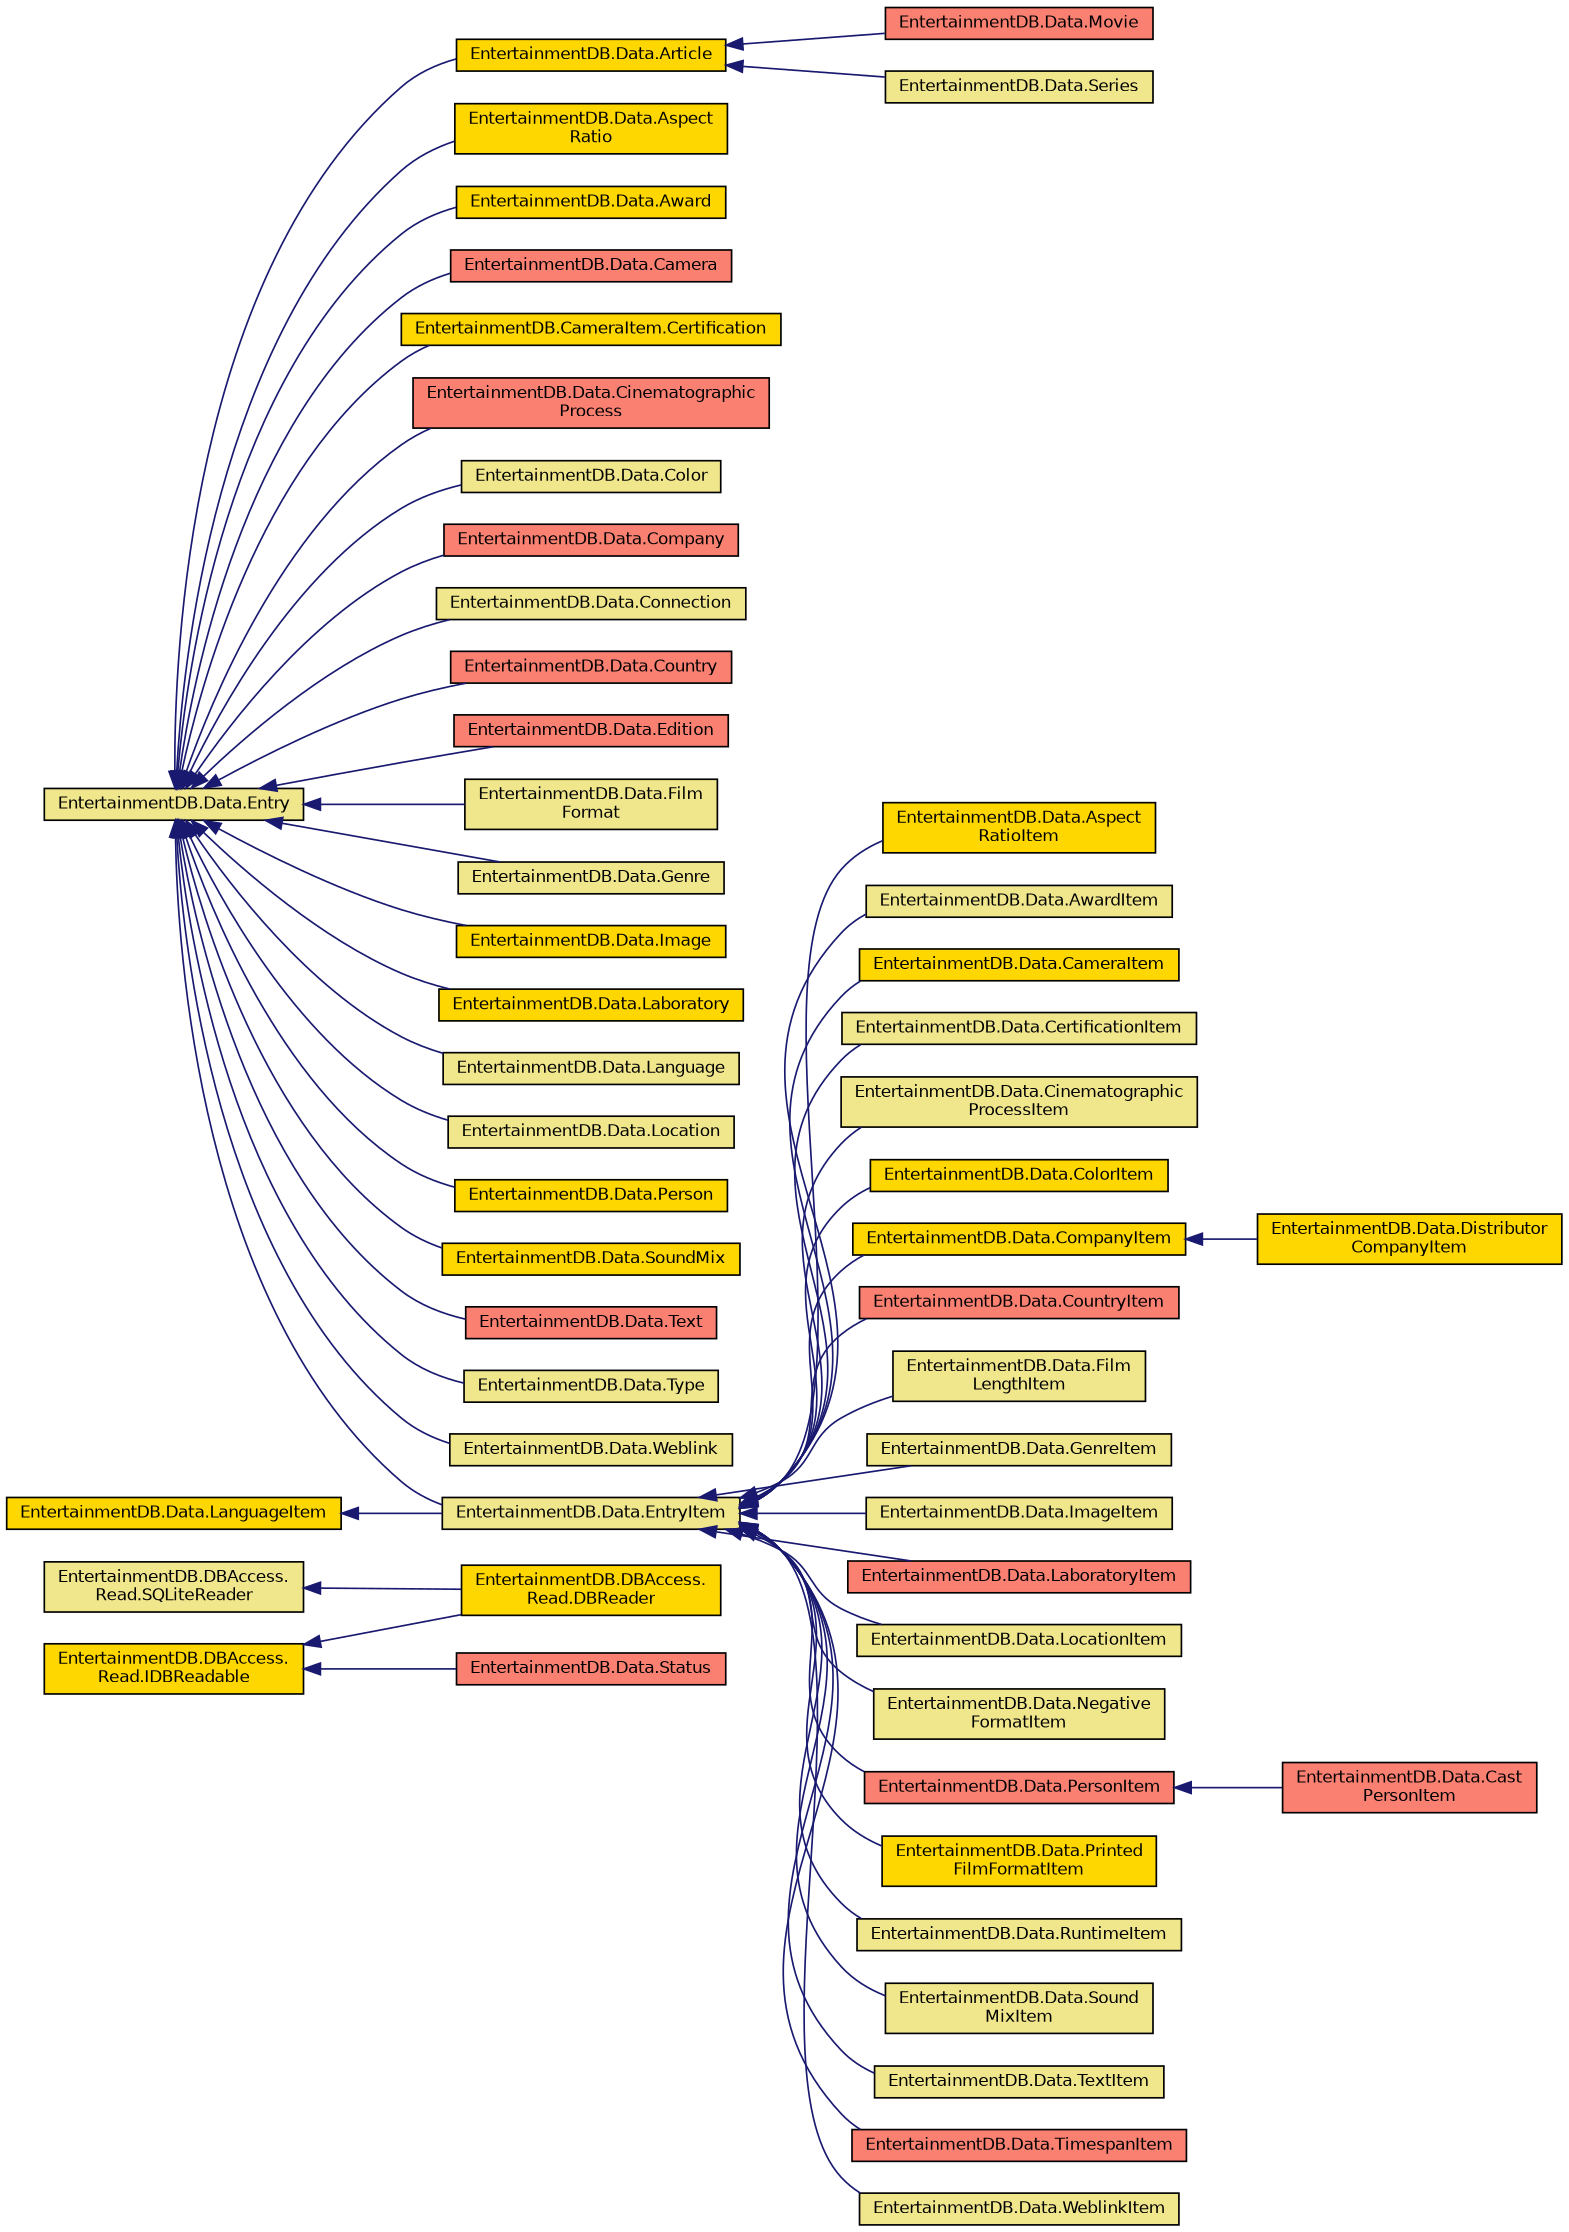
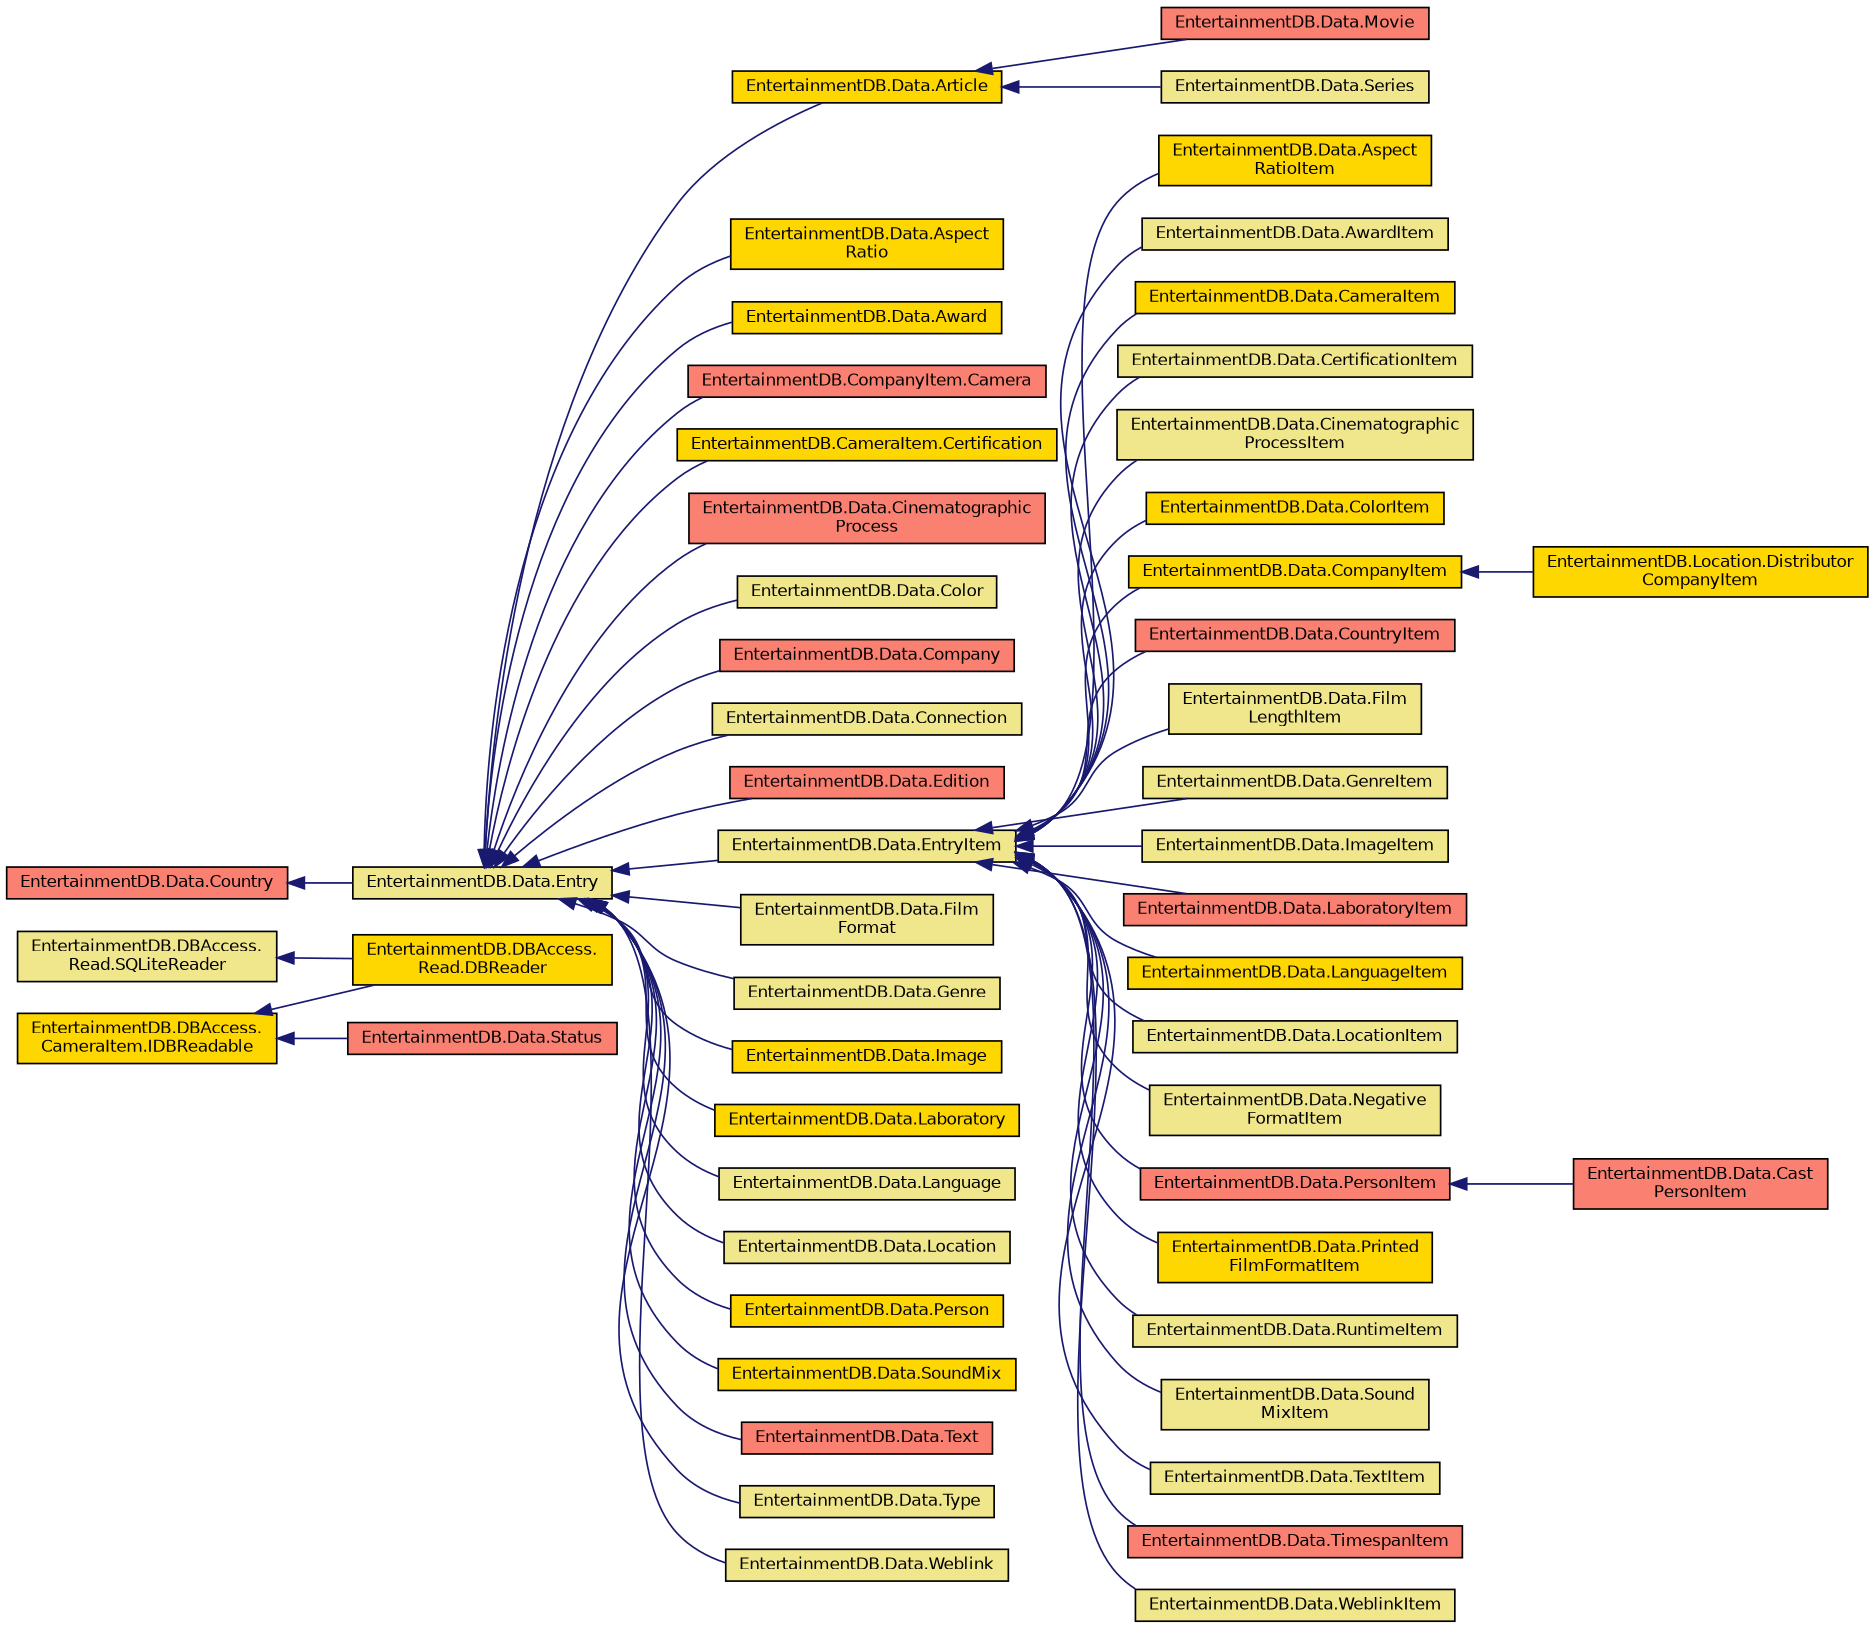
node "EntertainmentDB.Data.Camera": label "EntertainmentDB.Data.Camera" -> "EntertainmentDB.CompanyItem.Camera"
edge "EntertainmentDB.Data.Country" -> "EntertainmentDB.Data.Entry": reversed
node "EntertainmentDB.Data.Distributor CompanyItem": label "EntertainmentDB.Data.Distributor CompanyItem" -> "EntertainmentDB.Location.Distributor CompanyItem"
edge "EntertainmentDB.Data.EntryItem" -> "EntertainmentDB.Data.LanguageItem": reversed
node "EntertainmentDB.DBAccess. Read.IDBReadable": label "EntertainmentDB.DBAccess. Read.IDBReadable" -> "EntertainmentDB.DBAccess. CameraItem.IDBReadable"
